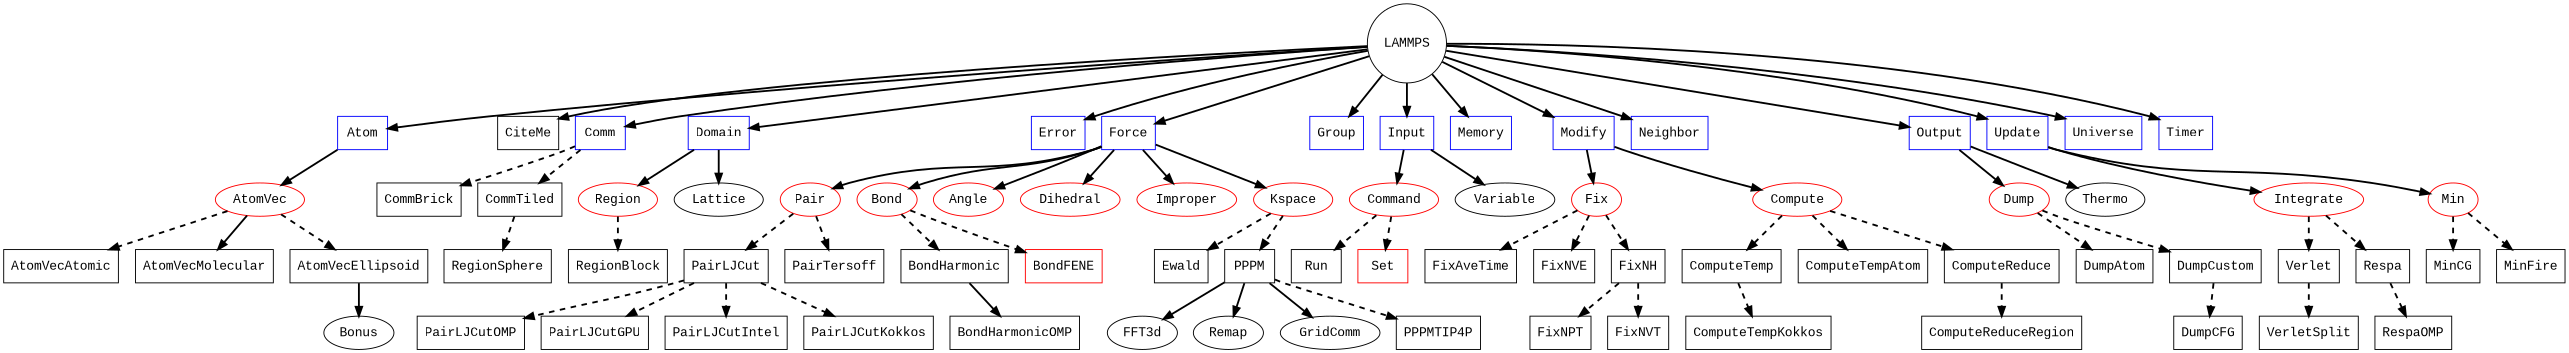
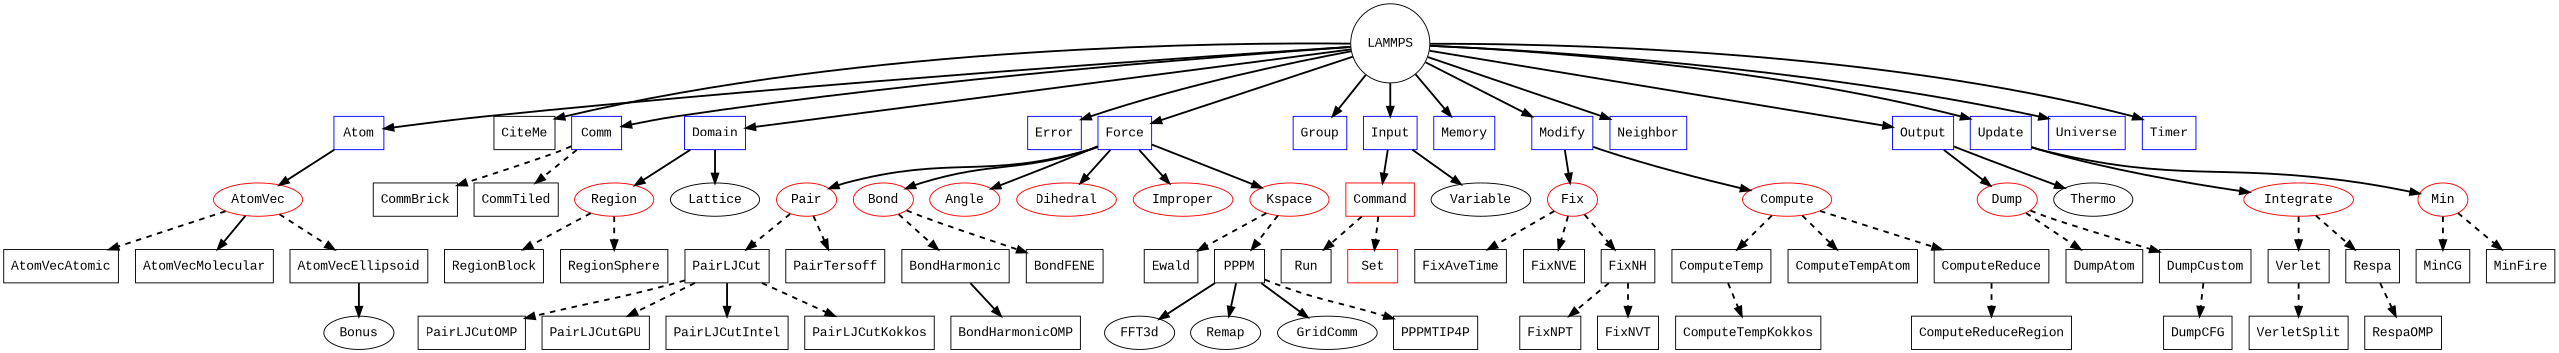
node "Command": shape ellipse -> box
edge "CommTiled" -> "RegionSphere": now "Region" -> "RegionSphere"
node "BondFENE": color red -> black
edge "PairLJCut" -> "PairLJCutIntel": style dashed -> solid
